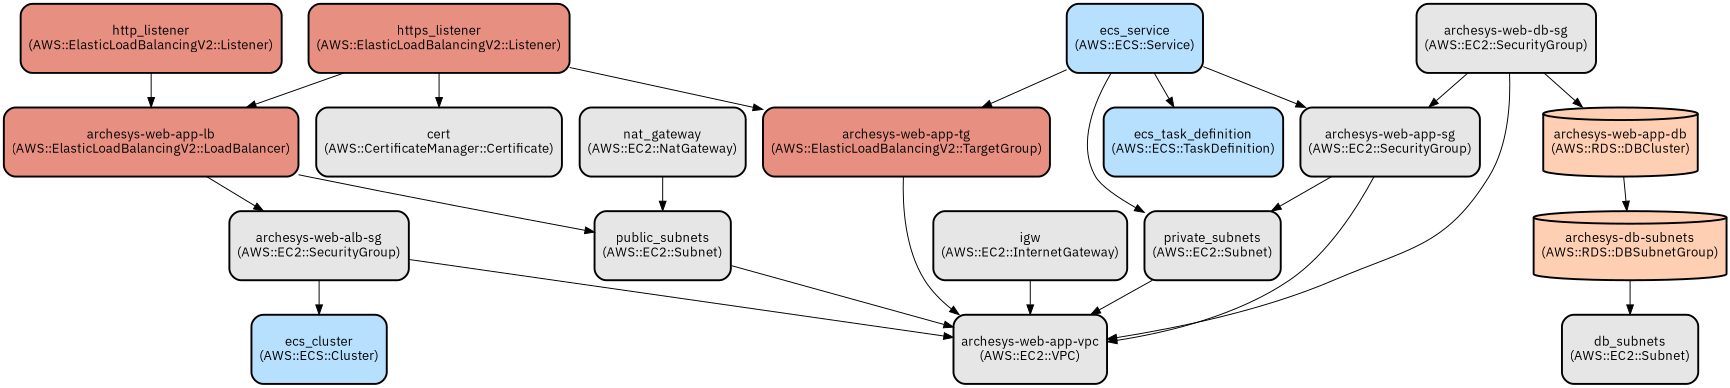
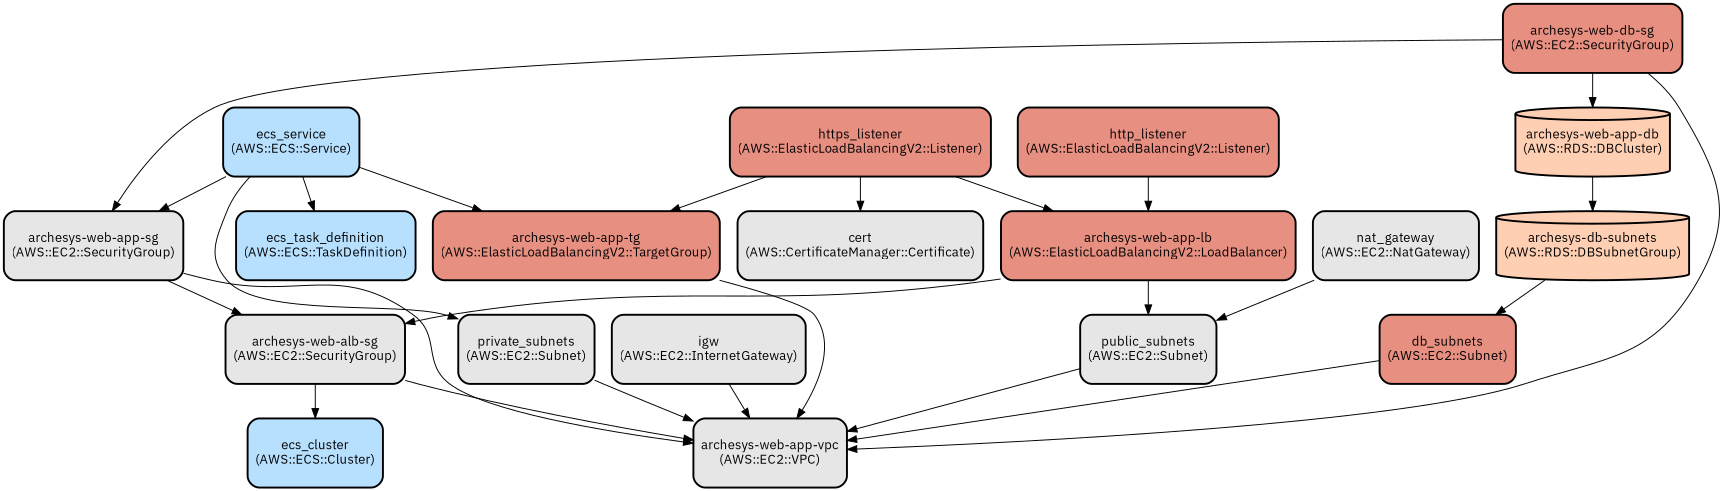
node "archesys-web-db-sg (AWS::EC2::SecurityGroup)": fillcolor #e6e6e6 -> #e78f81
edge "archesys-web-app-sg (AWS::EC2::SecurityGroup)" -> "private_subnets (AWS::EC2::Subnet)": now "archesys-web-app-sg (AWS::EC2::SecurityGroup)" -> "archesys-web-alb-sg (AWS::EC2::SecurityGroup)"
node "db_subnets (AWS::EC2::Subnet)": fillcolor #e6e6e6 -> #e78f81
edge "db_subnets (AWS::EC2::Subnet)" -> "archesys-web-app-vpc (AWS::EC2::VPC)": added
